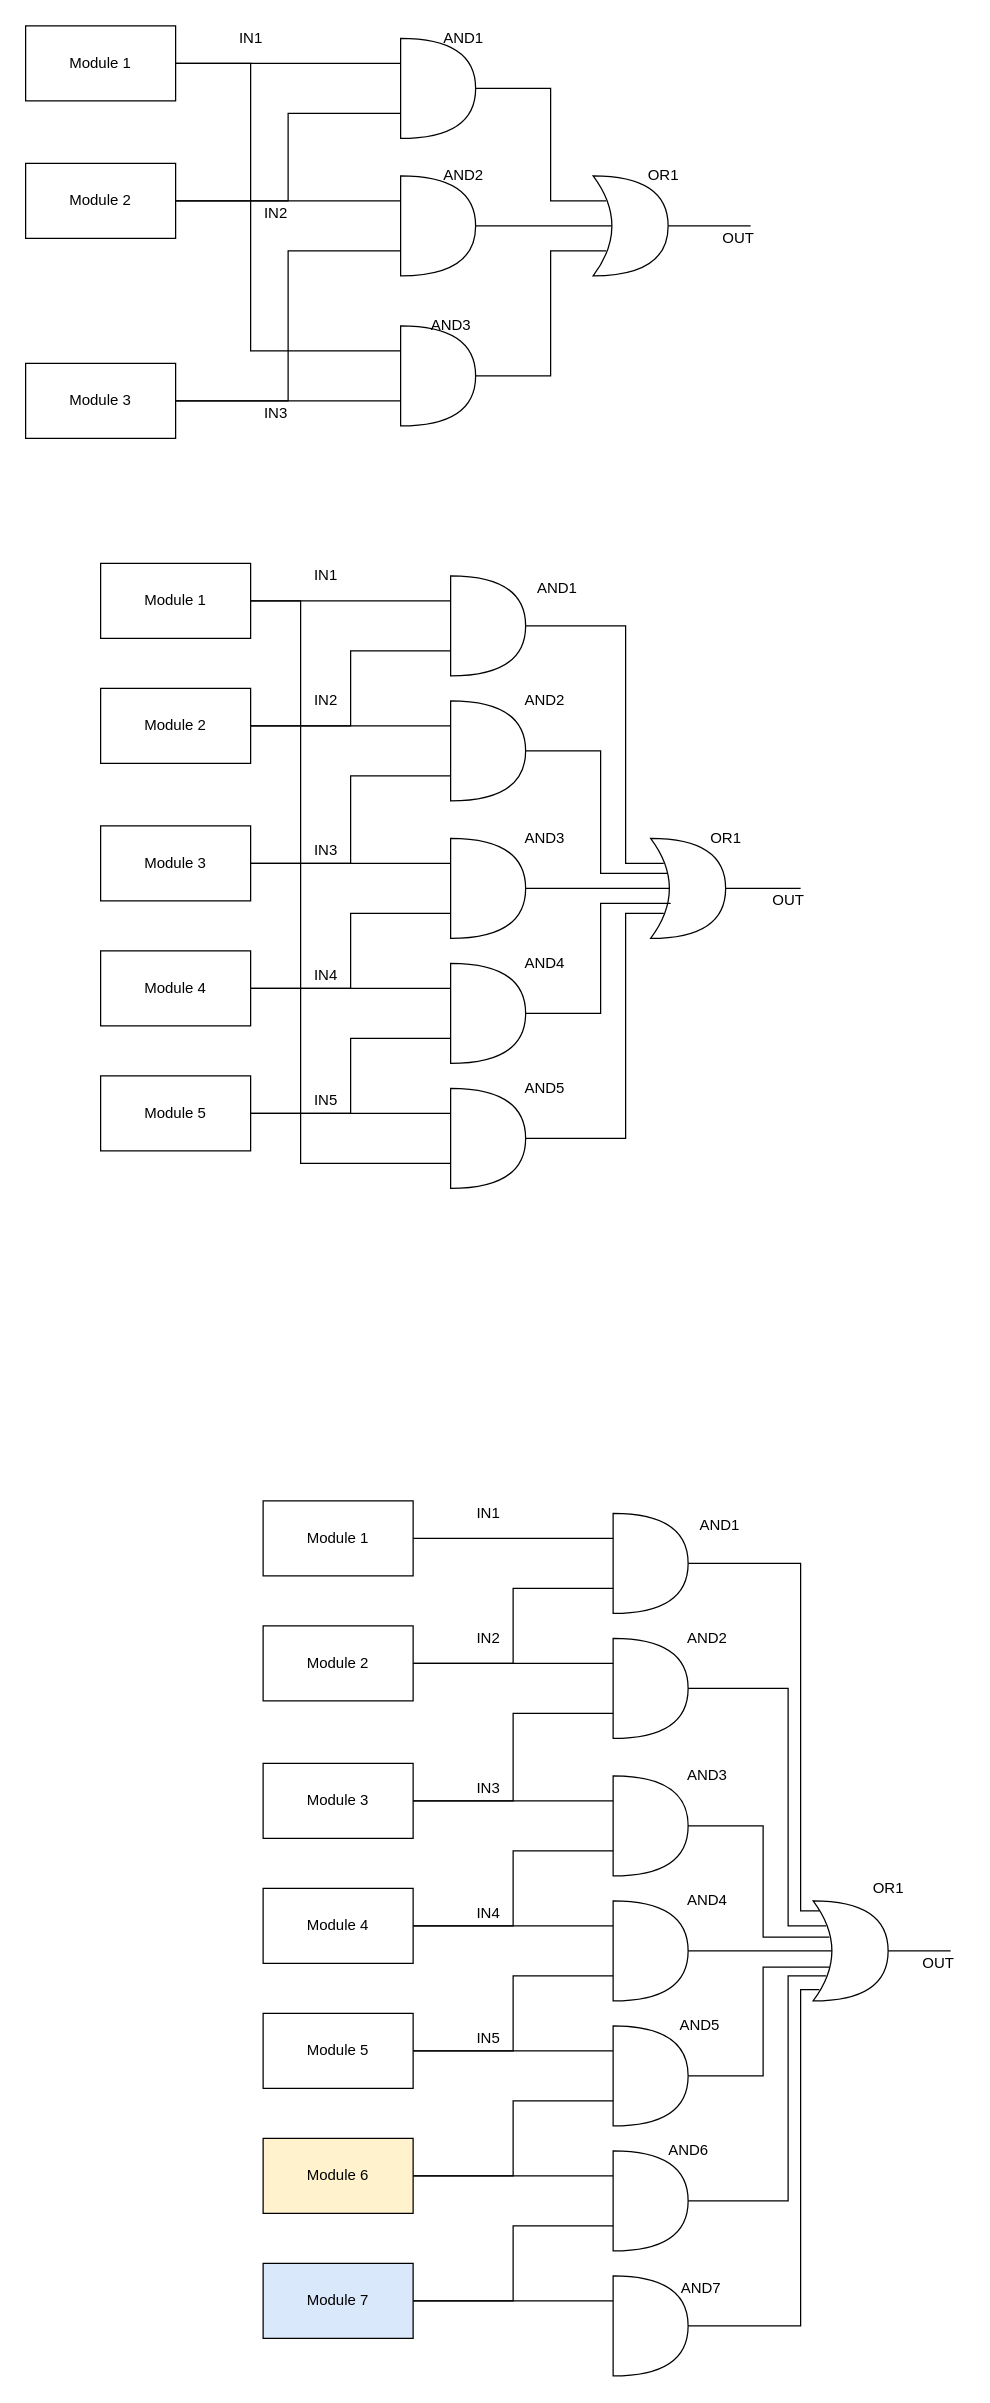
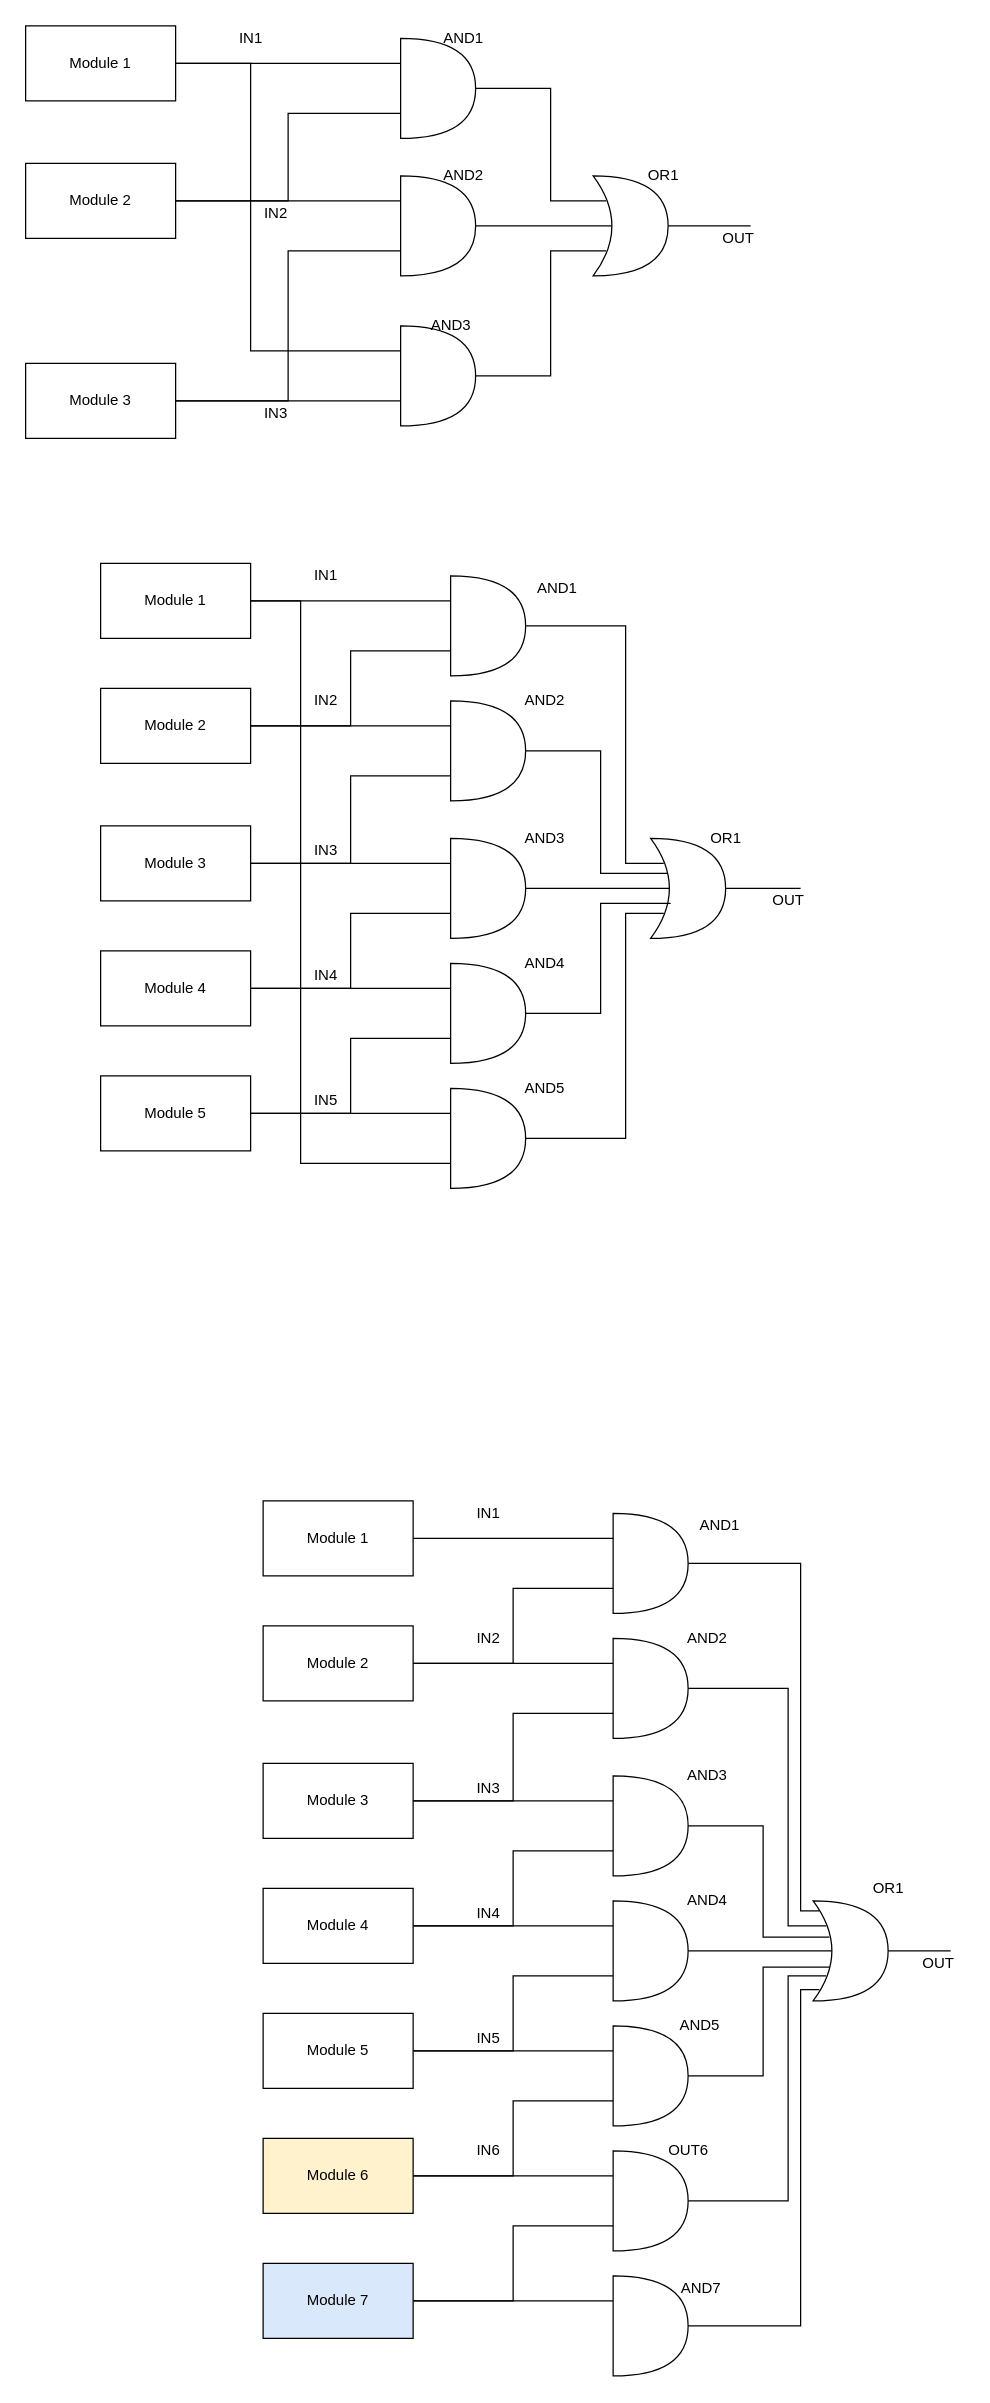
node "IN6": added
node "AND6": label "AND6" -> "OUT6"
